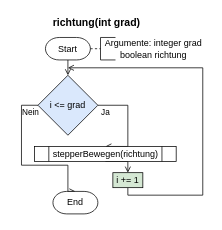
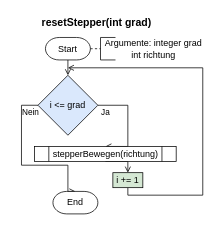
node "richtung(int grad)": label "richtung(int grad)" -> "resetStepper(int grad)"
node "Argumente: integer grad boolean richtung": label "Argumente: integer grad boolean richtung" -> "Argumente: integer grad int richtung"
